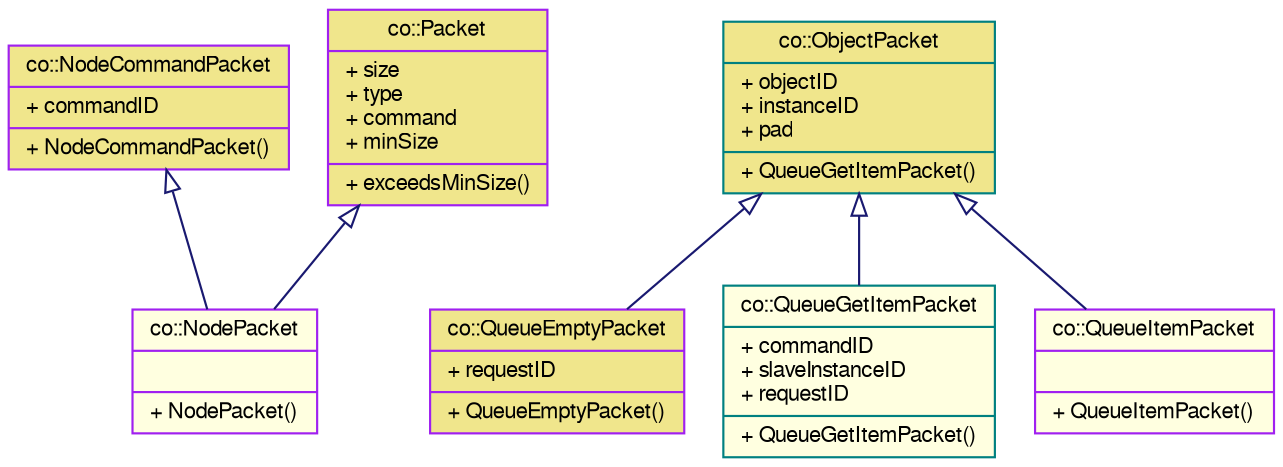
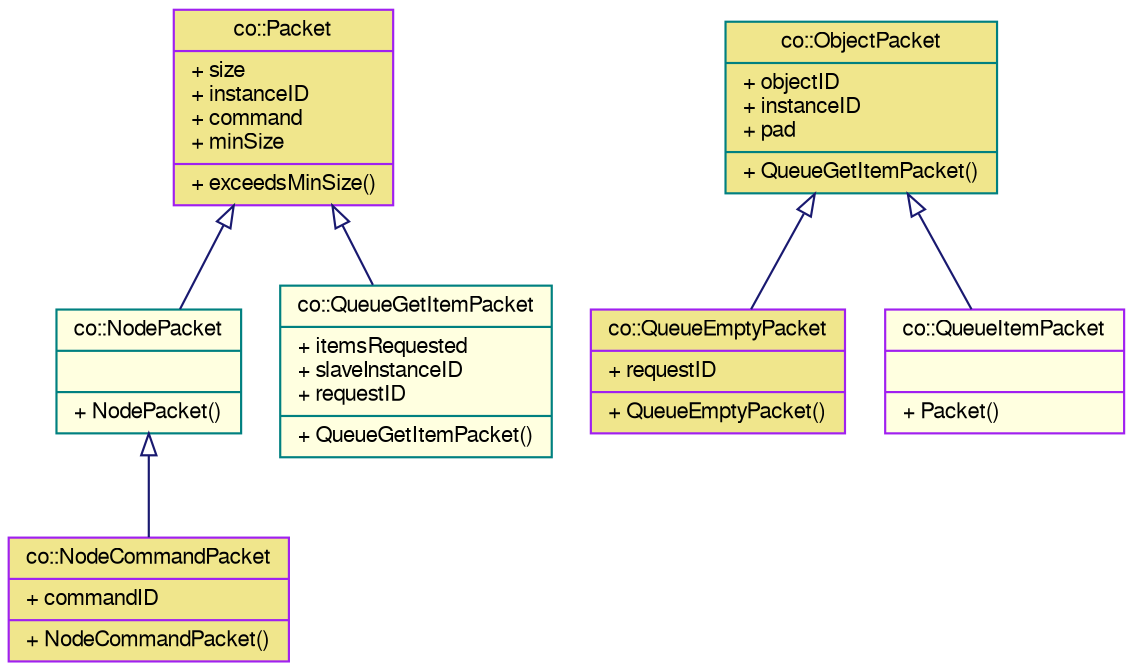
node "co::Packet": text "+ type" -> "+ instanceID"
edge "co::NodePacket" -> "co::NodeCommandPacket": reversed
edge "co::QueueGetItemPacket" -> "co::ObjectPacket": now "co::QueueGetItemPacket" -> "co::Packet"
node "co::QueueGetItemPacket": text "+ commandID" -> "+ itemsRequested"
node "co::NodePacket": color purple -> teal
node "co::QueueItemPacket": text "+ QueueItemPacket()" -> "+ Packet()"
